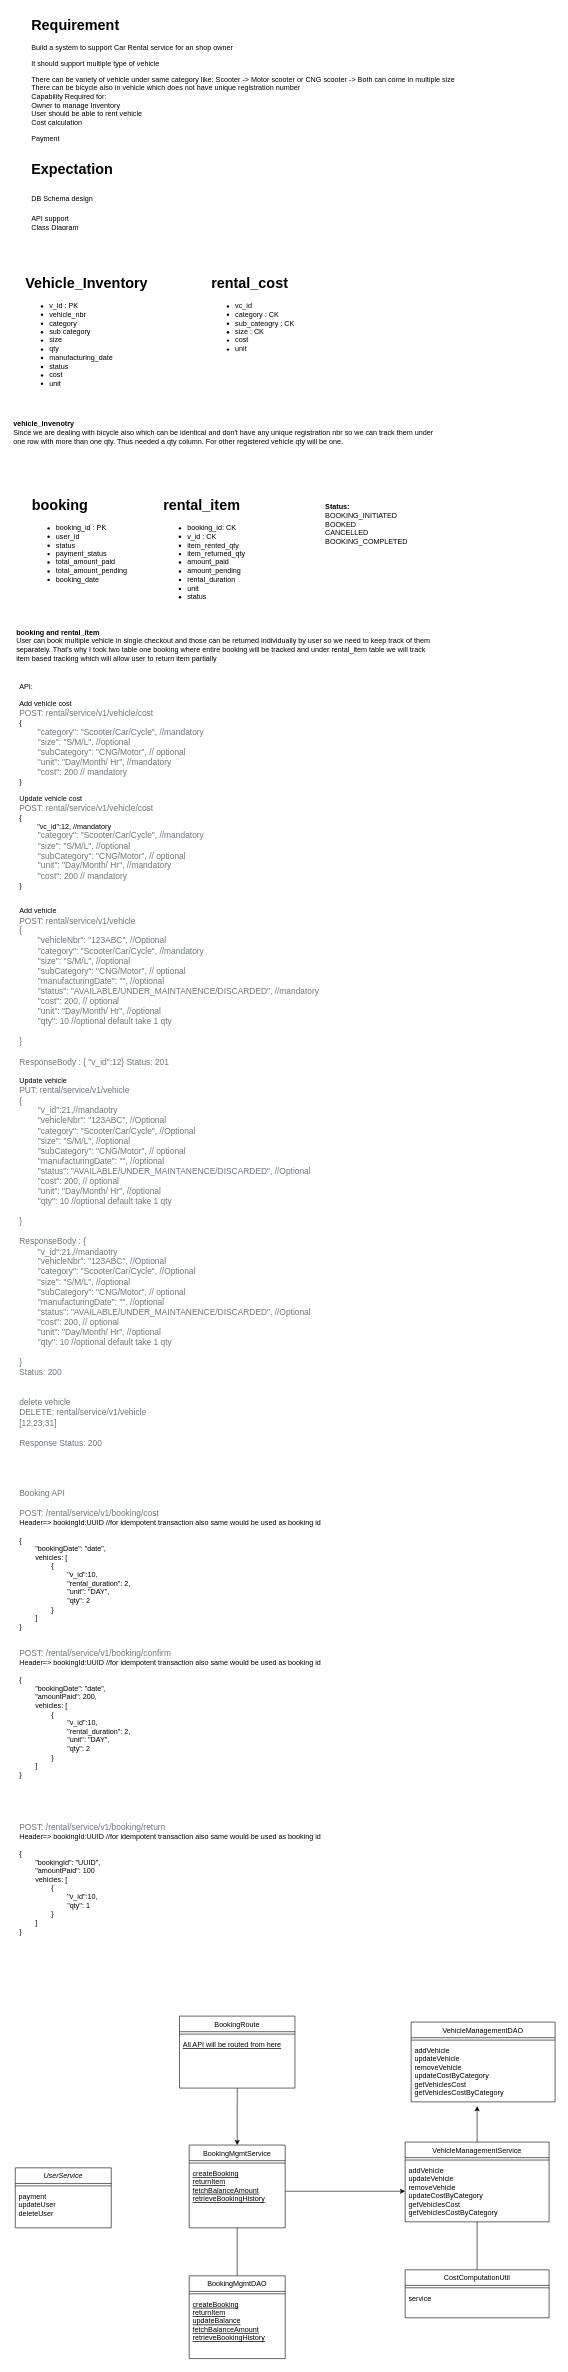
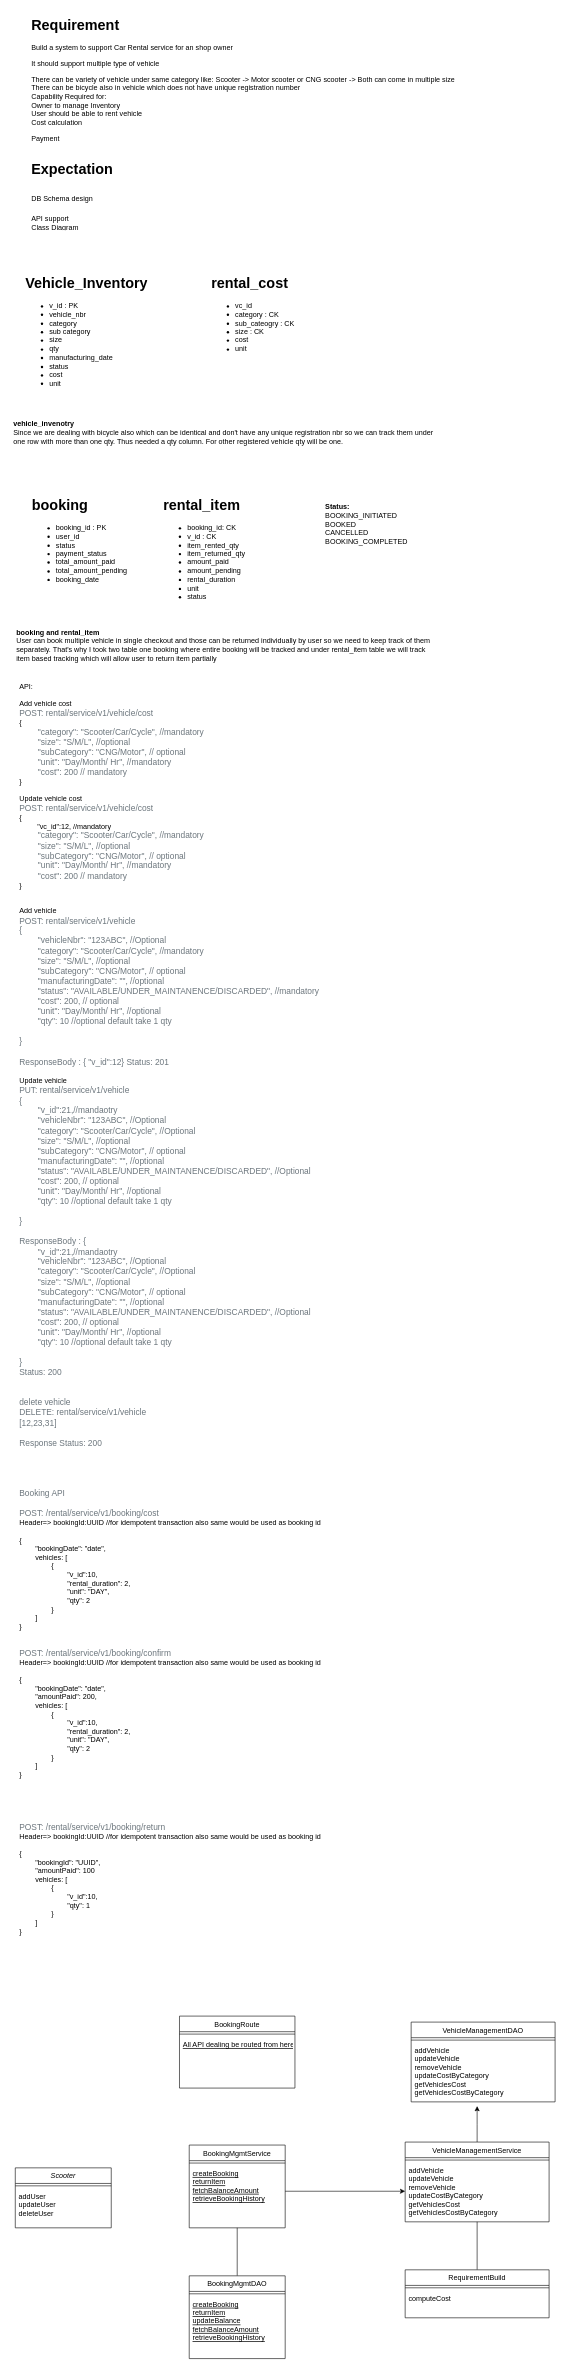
node "All API will be routed from here": label "All API will be routed from here" -> "All API dealing be routed from here"
edge "BookingRoute" -> "BookingMgmtService": removed
node "UserService": label "UserService" -> "Scooter"
node "payment updateUser deleteUser": label "payment updateUser deleteUser" -> "addUser updateUser deleteUser"
node "CostComputationUtil": label "CostComputationUtil" -> "RequirementBuild"
node "service": label "service" -> "computeCost"
